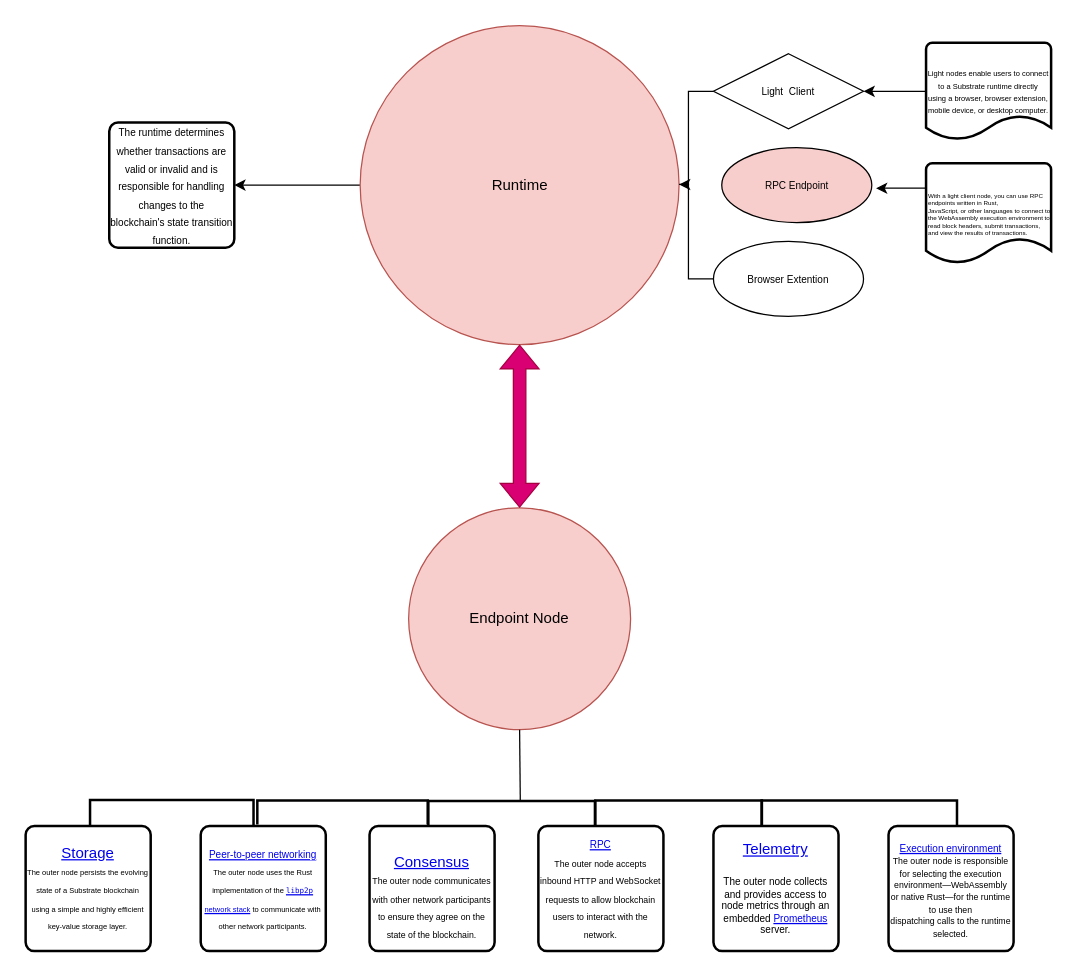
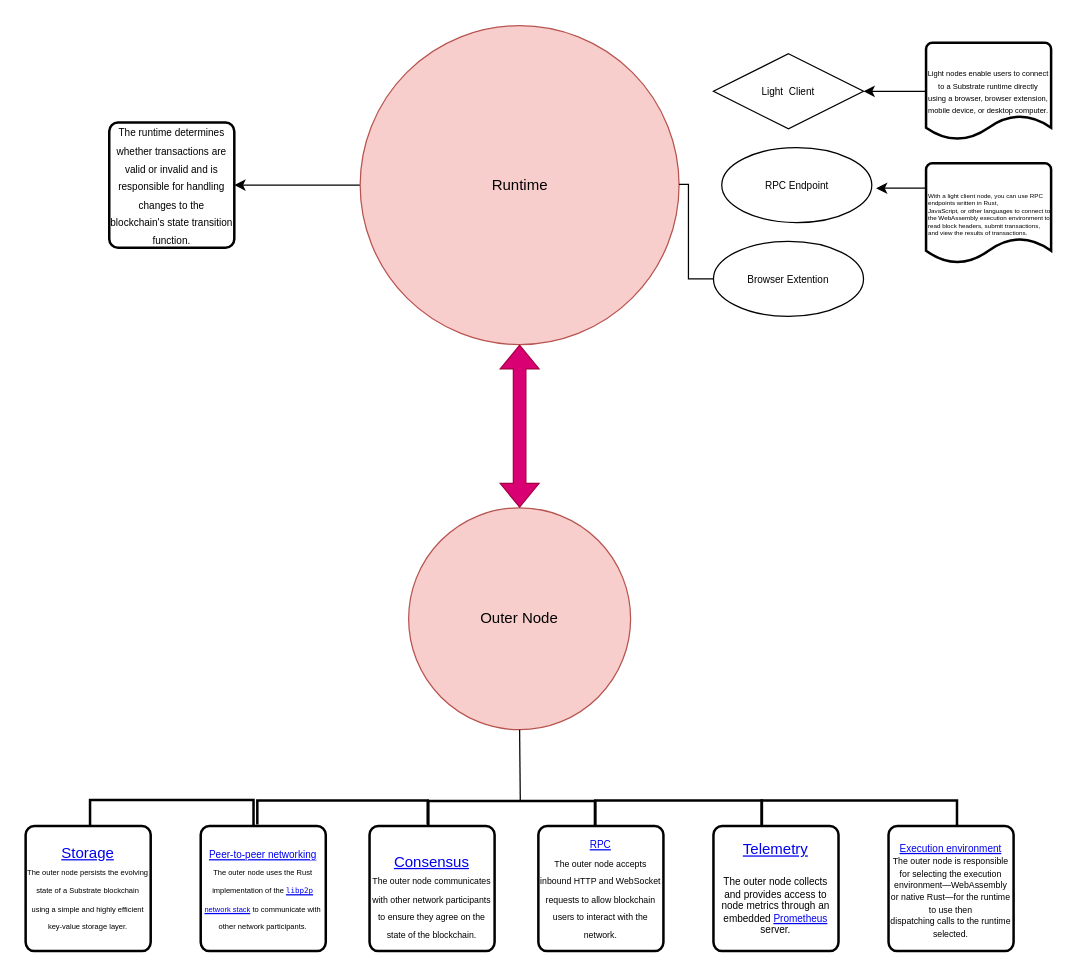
edge "Light Client" -> "Runtime": removed
node "RPC Endpoint": fillcolor #f8cecc -> #ffffff
node "Endpoint Node": label "Endpoint Node" -> "Outer Node"
